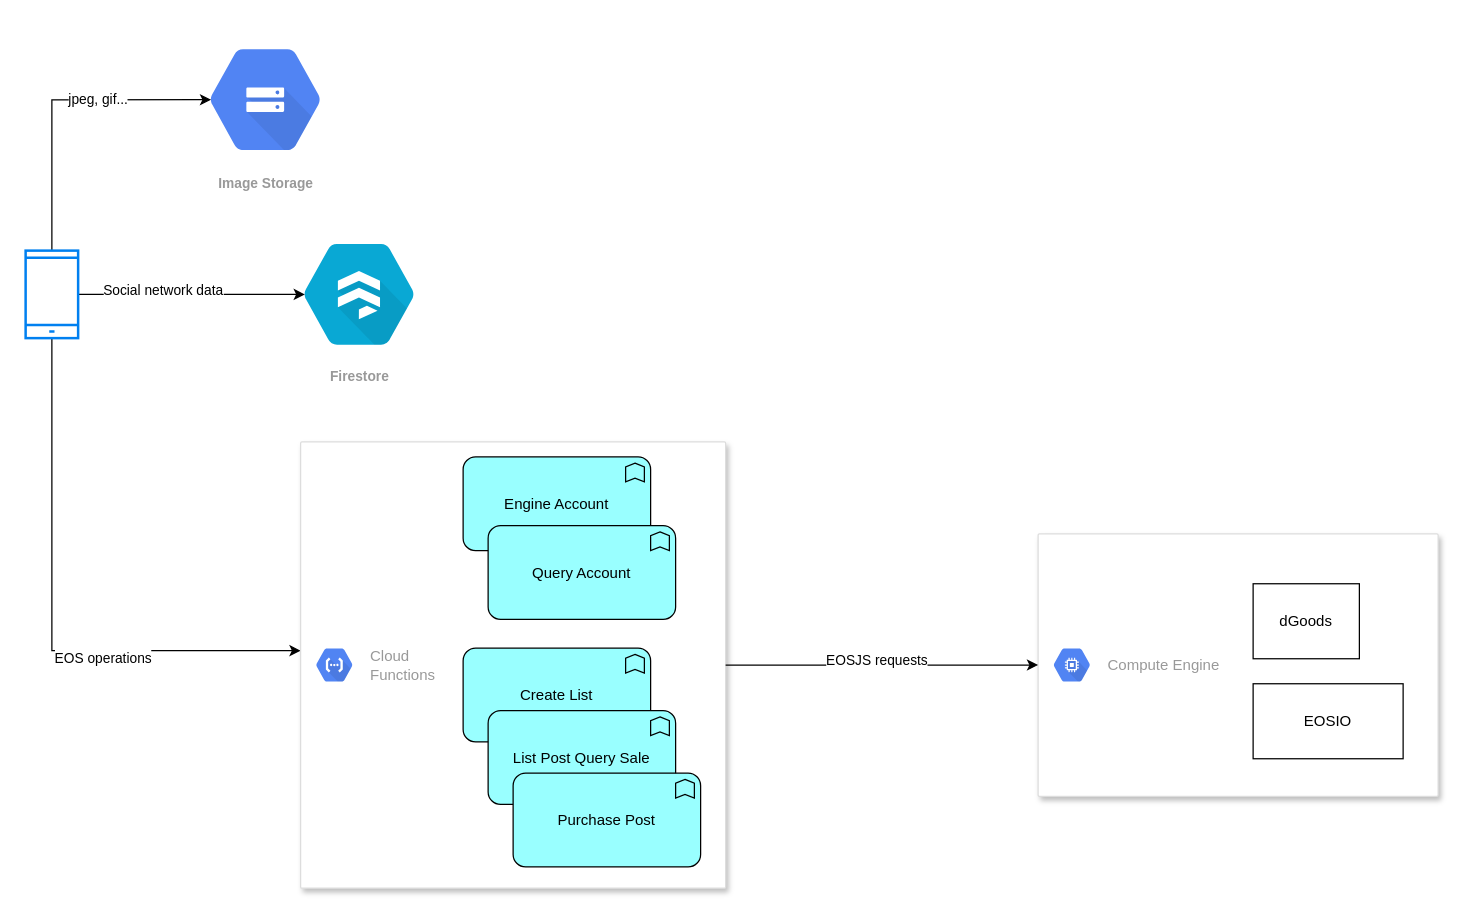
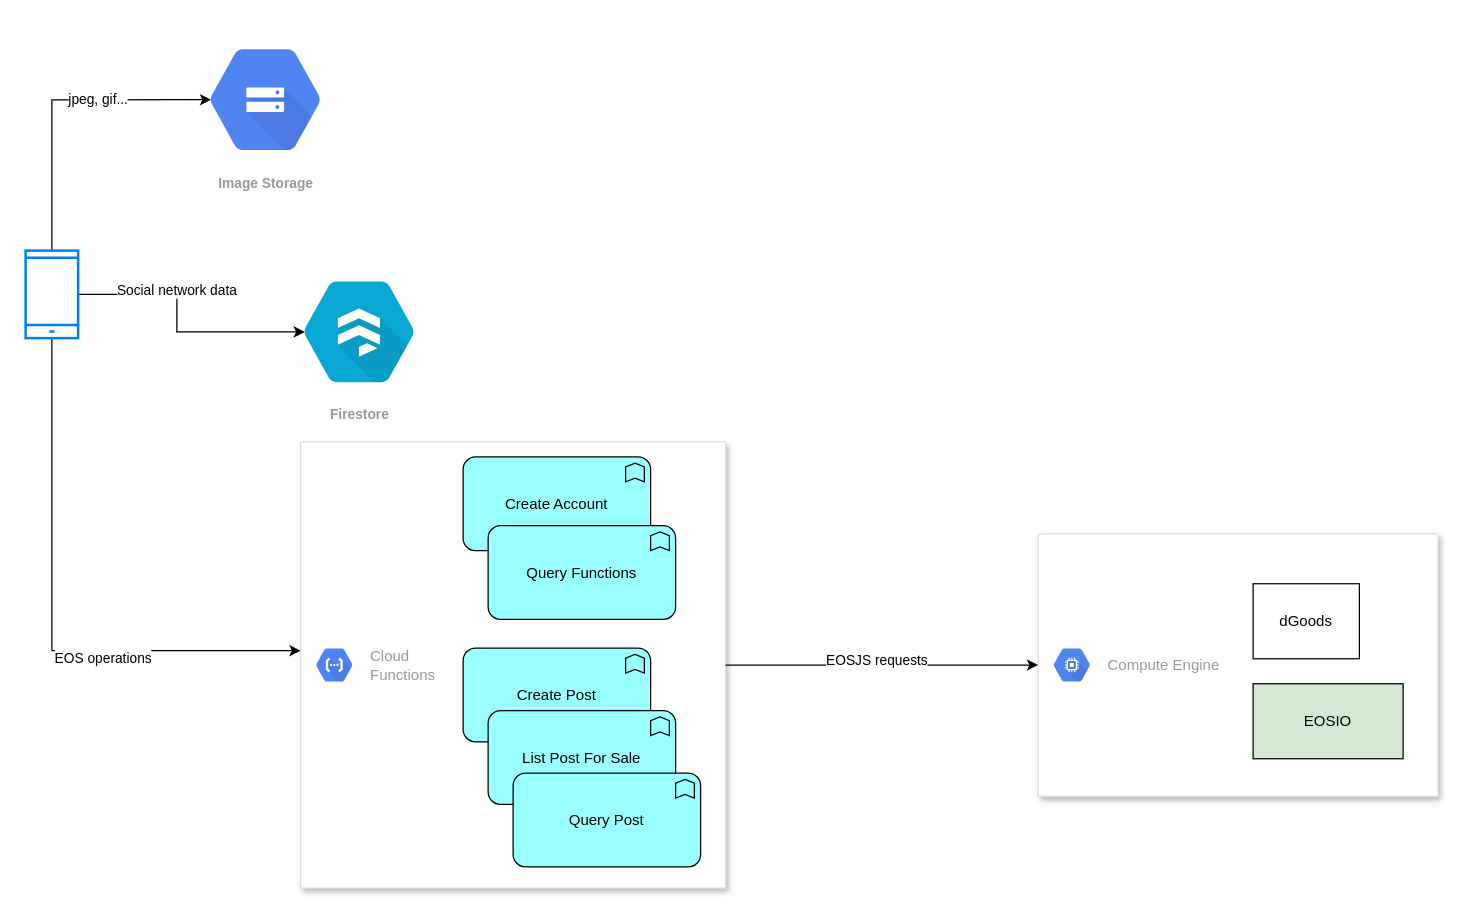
node "Firestore": moved (359, 294) -> (359, 332)
node "Engine Account": label "Engine Account" -> "Create Account"
node "Query Account": label "Query Account" -> "Query Functions"
node "Create List": label "Create List" -> "Create Post"
node "EOSIO": fillcolor #ffffff -> #d5e8d4
node "List Post Query Sale": label "List Post Query Sale" -> "List Post For Sale"
node "Purchase Post": label "Purchase Post" -> "Query Post"
